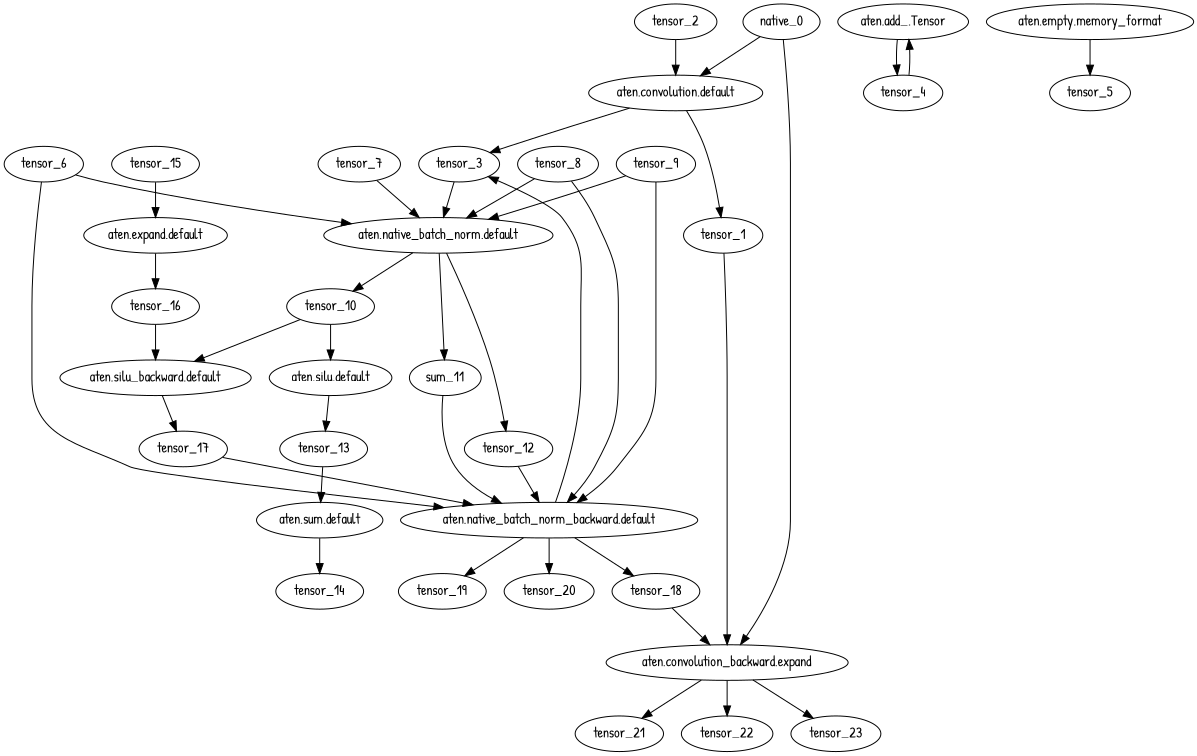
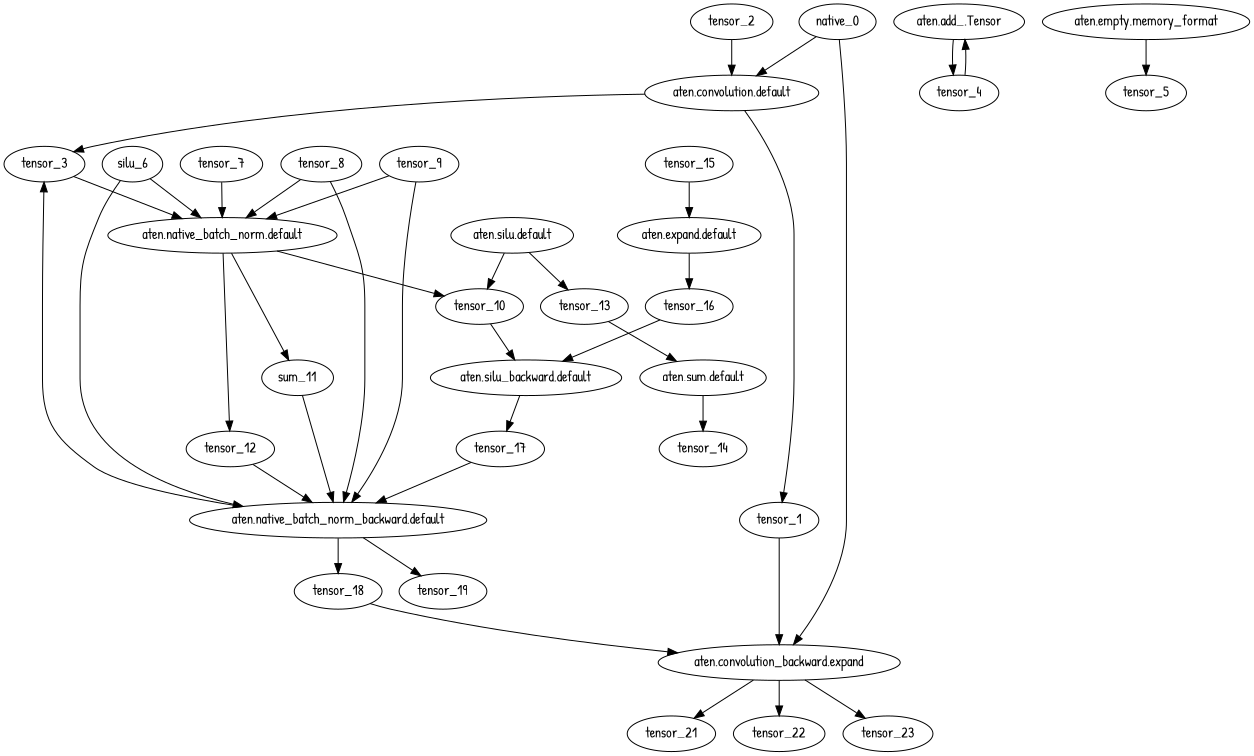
node "tensor_6": label "tensor_6" -> "silu_6"
edge "tensor_10" -> "aten.silu.default": reversed
node "tensor_20": removed
